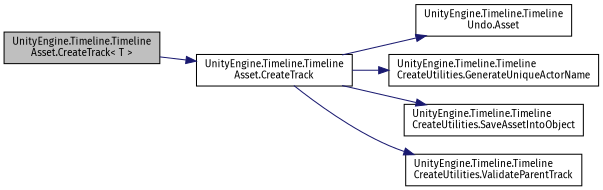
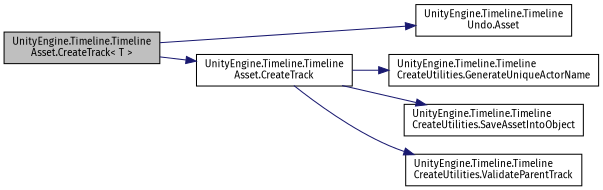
edge "UnityEngine.Timeline.Timeline Asset.CreateTrack" -> "UnityEngine.Timeline.Timeline Undo.Asset": now "UnityEngine.Timeline.Timeline Asset.CreateTrack< T >" -> "UnityEngine.Timeline.Timeline Undo.Asset"
